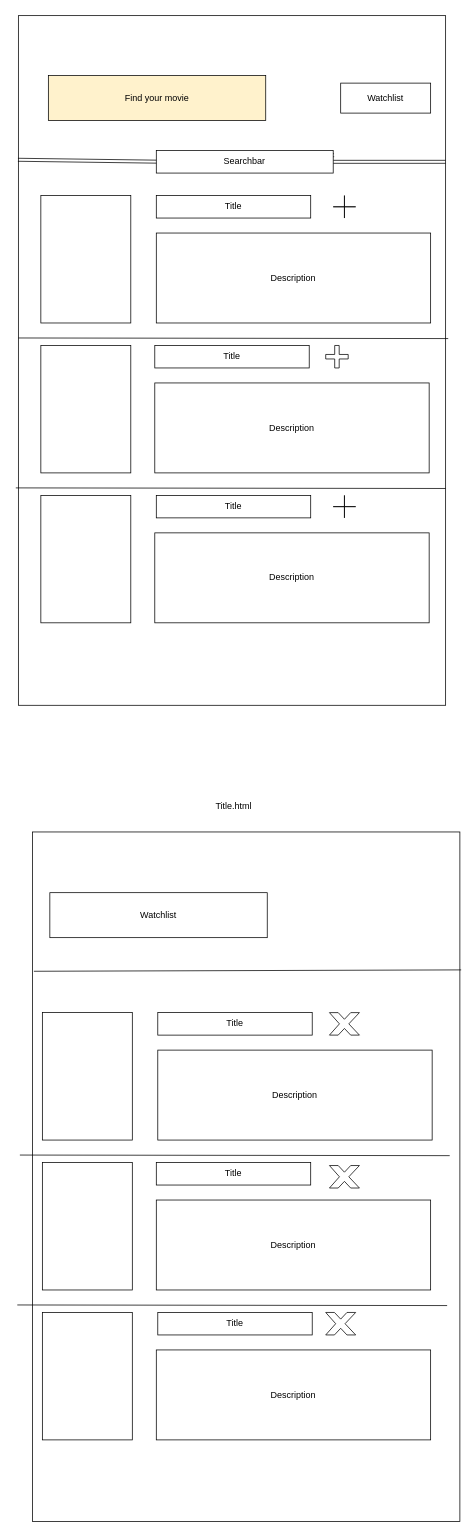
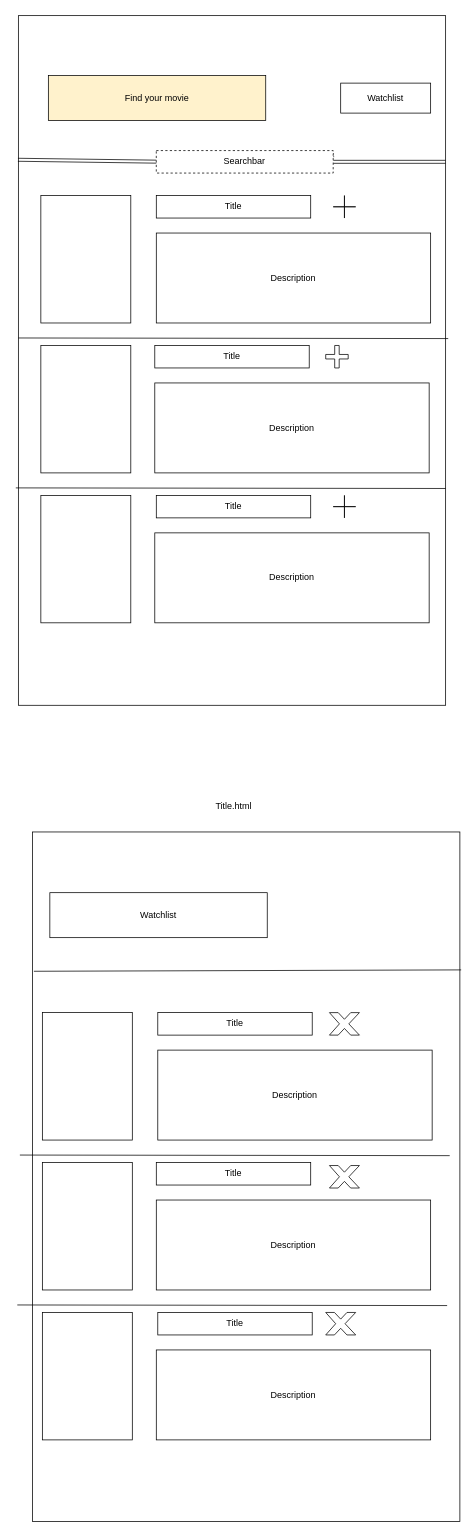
node "Searchbar": style solid -> dashed
